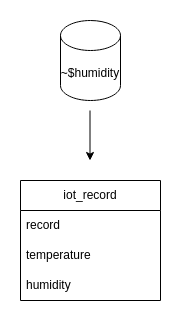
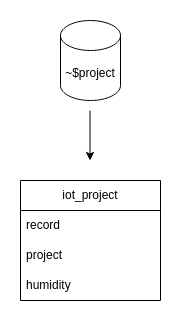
node "~$humidity": label "~$humidity" -> "~$project"
node "iot_record": label "iot_record" -> "iot_project"
node "temperature": label "temperature" -> "project"
